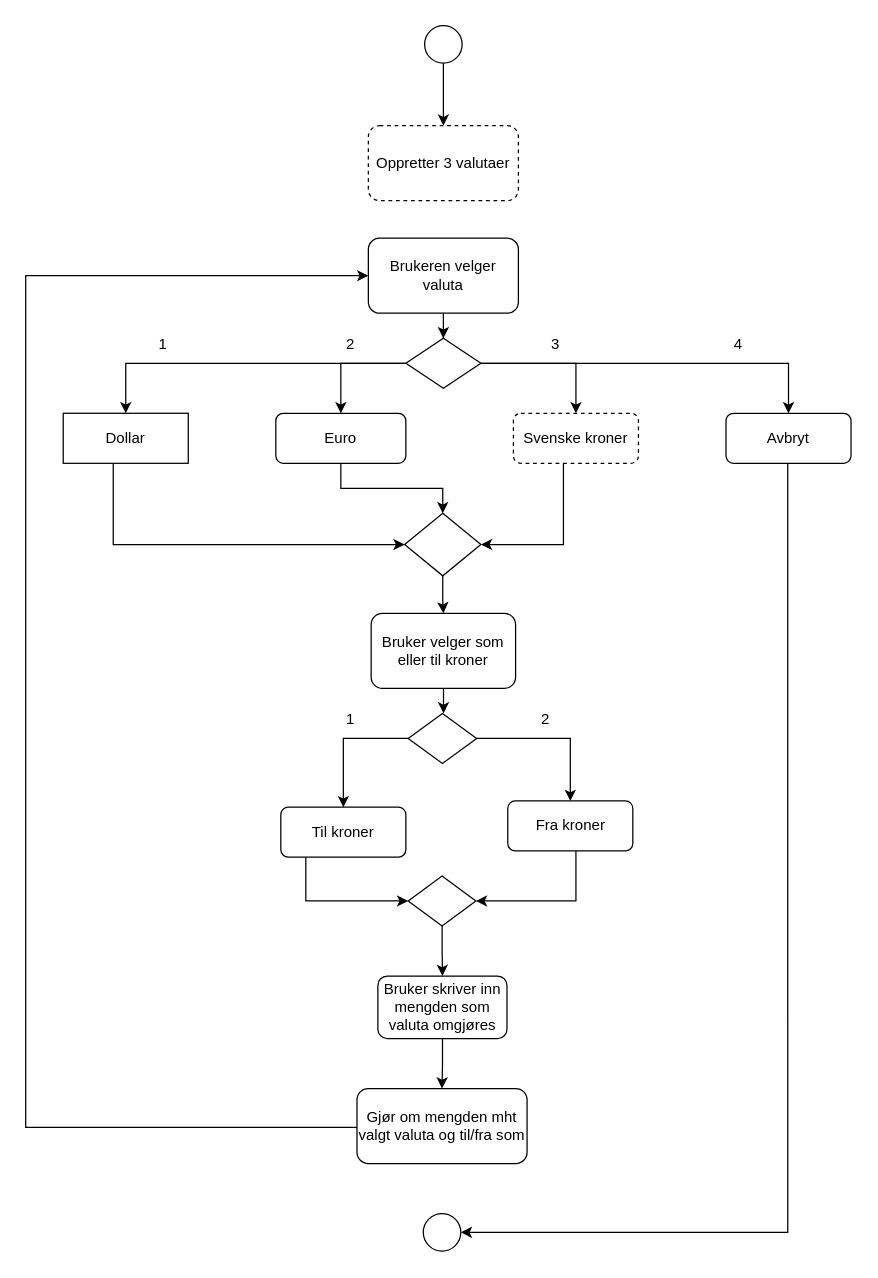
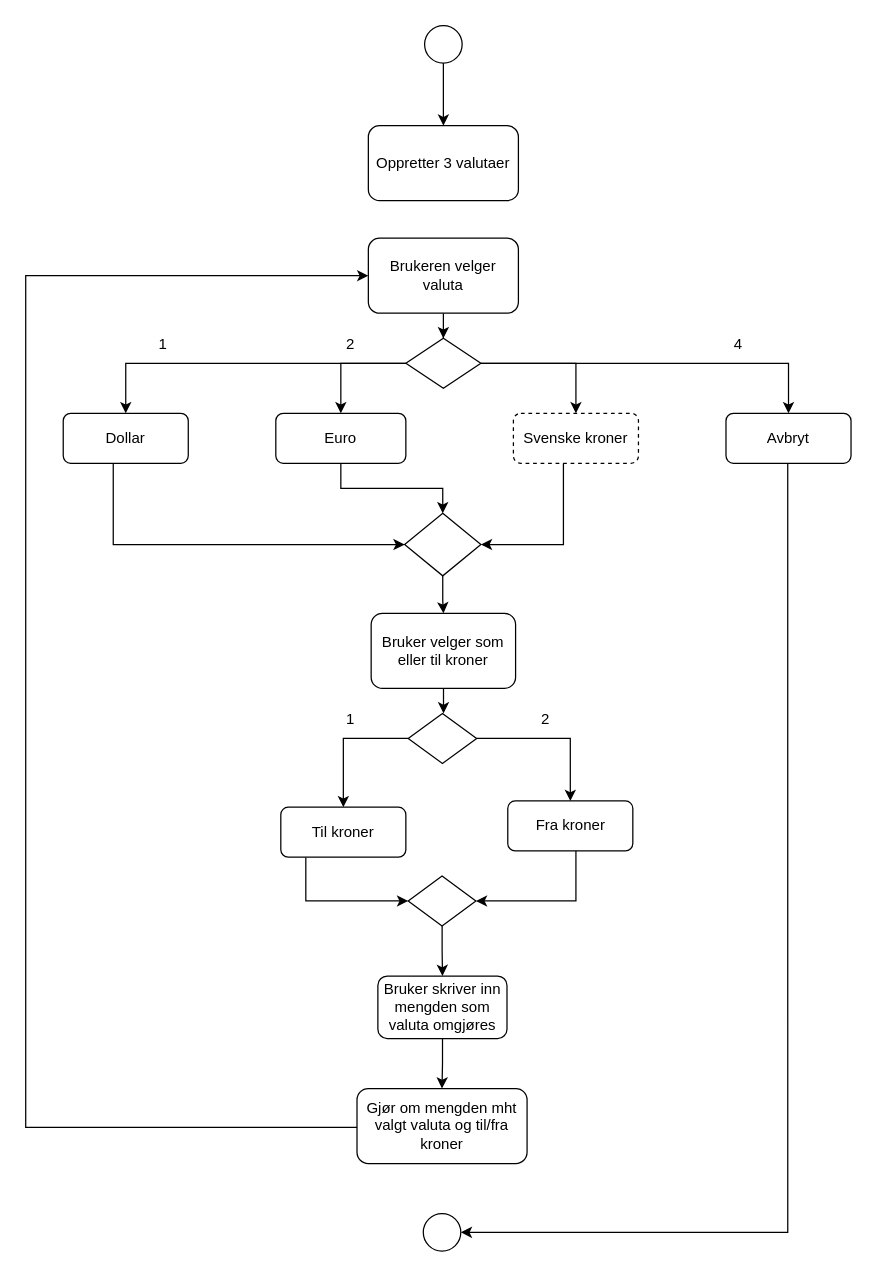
node "Oppretter 3 valutaer": style dashed -> solid
node "3": removed
node "Dollar": shape rectangle -> rounded rectangle
node "Gjør om mengden mht valgt valuta og til/fra som": label "Gjør om mengden mht valgt valuta og til/fra som" -> "Gjør om mengden mht valgt valuta og til/fra kroner"
